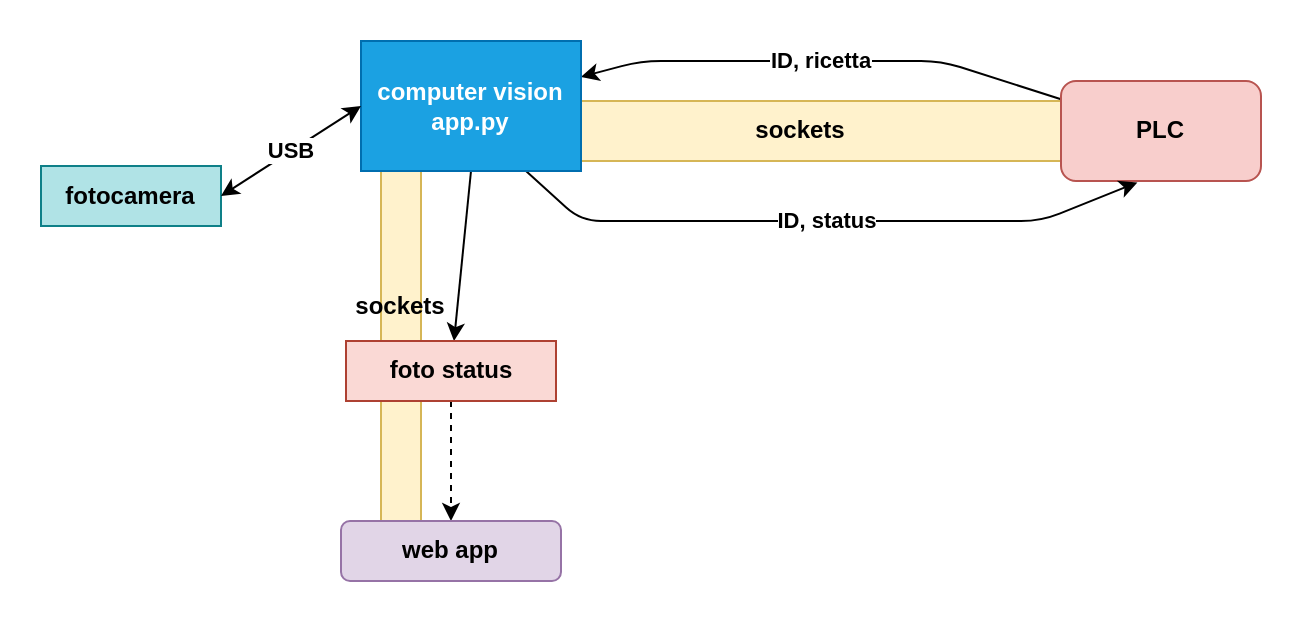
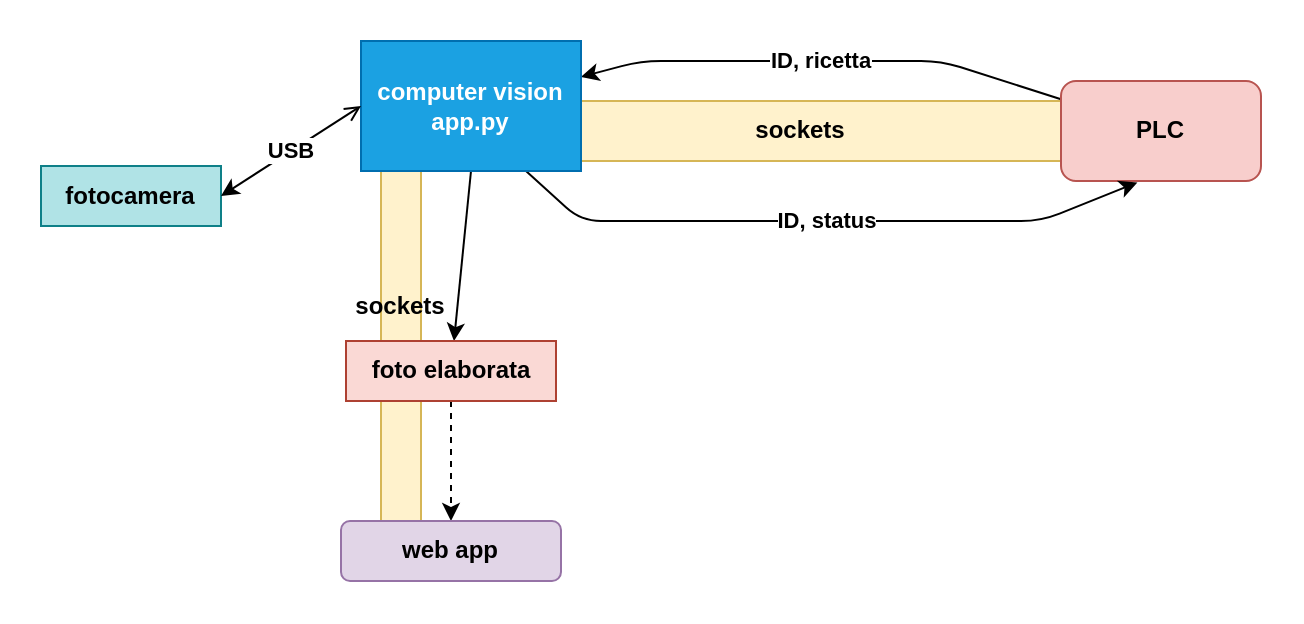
edge "computer vision app.py" -- "fotocamera": arrowhead classic -> open
node "foto status": label "foto status" -> "foto elaborata"
